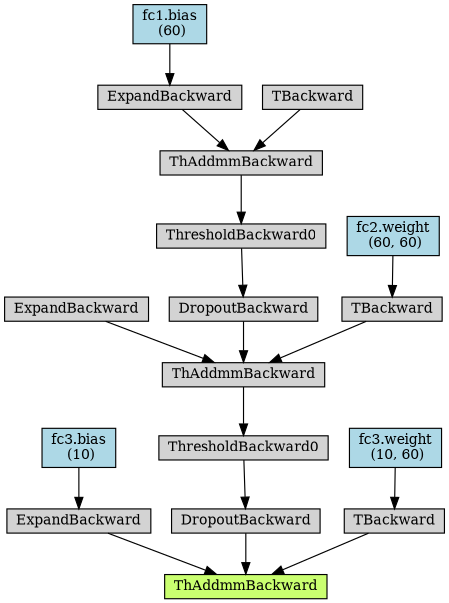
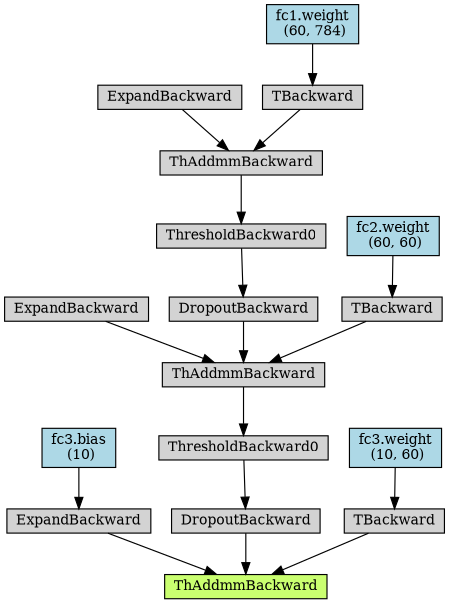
node "fc1.bias (60)": removed
node "fc1.weight (60, 784)": added
